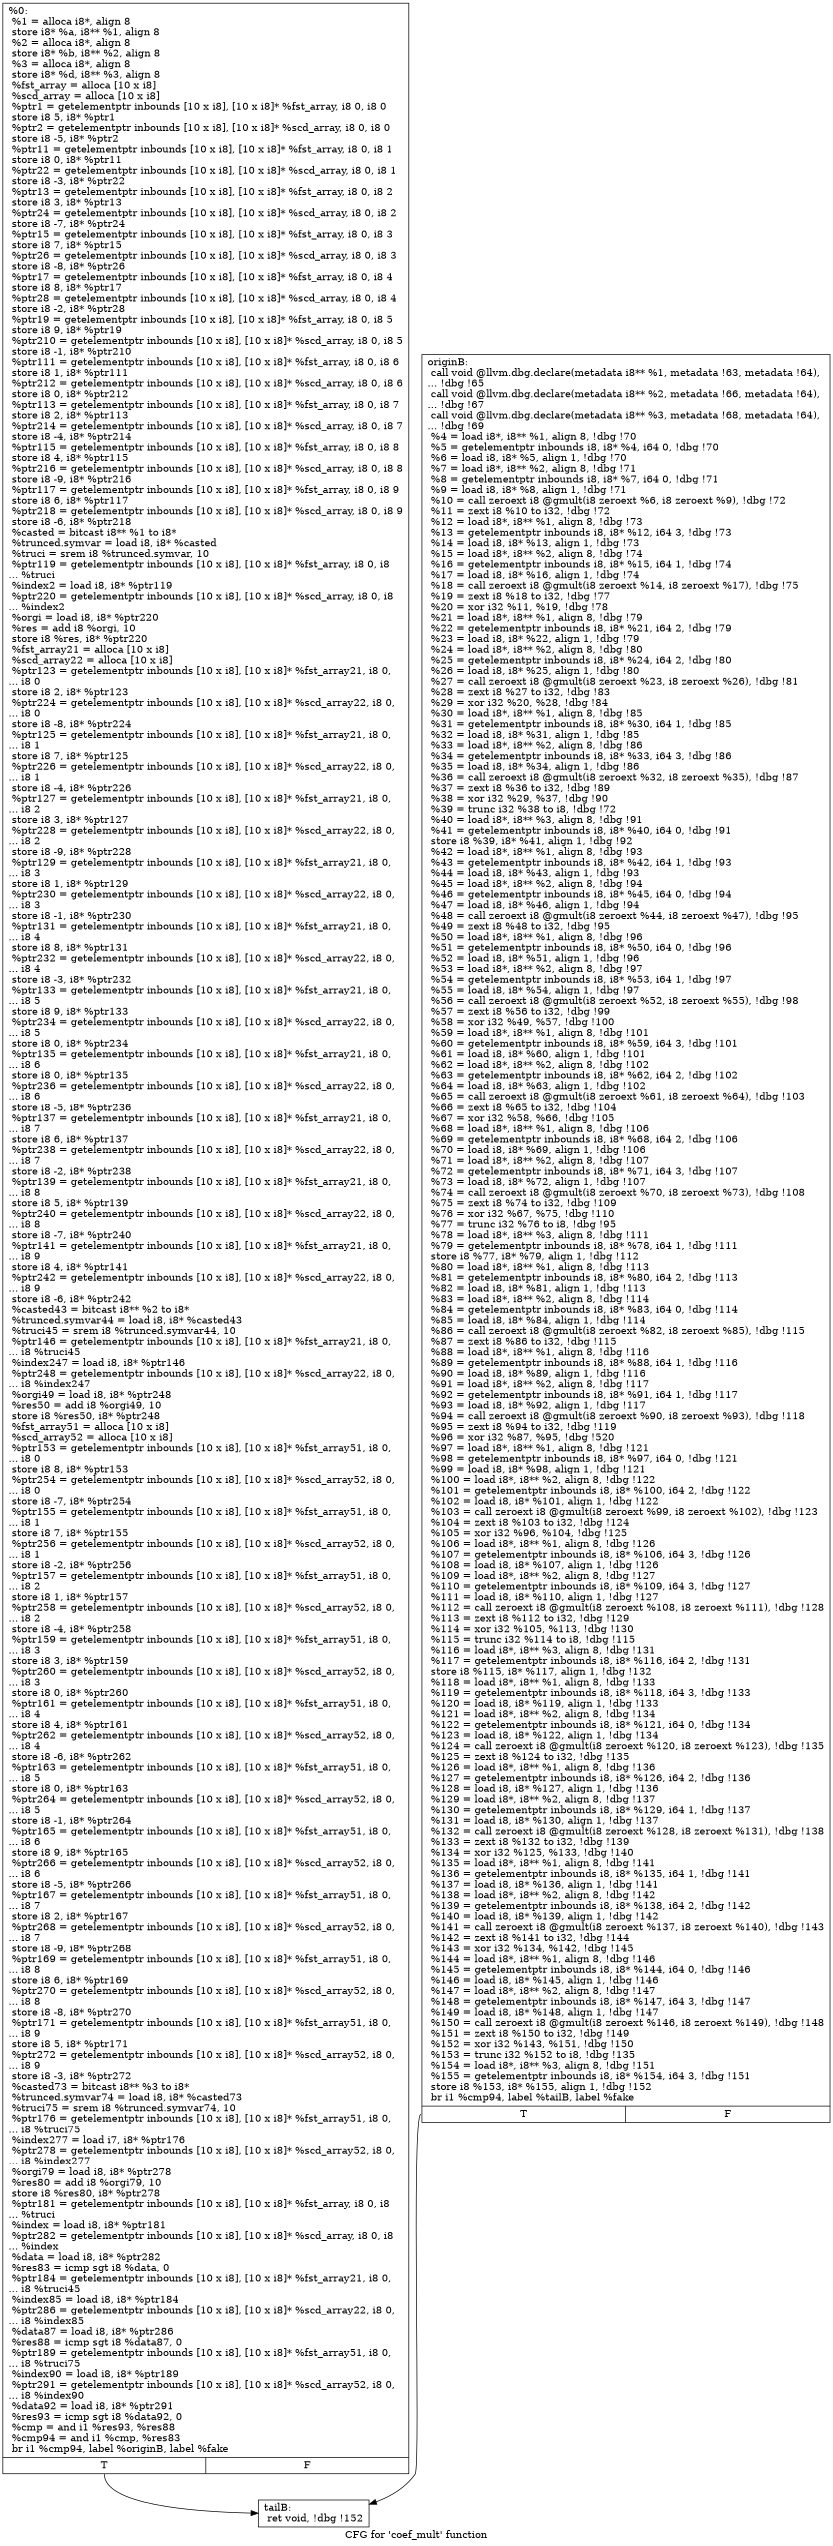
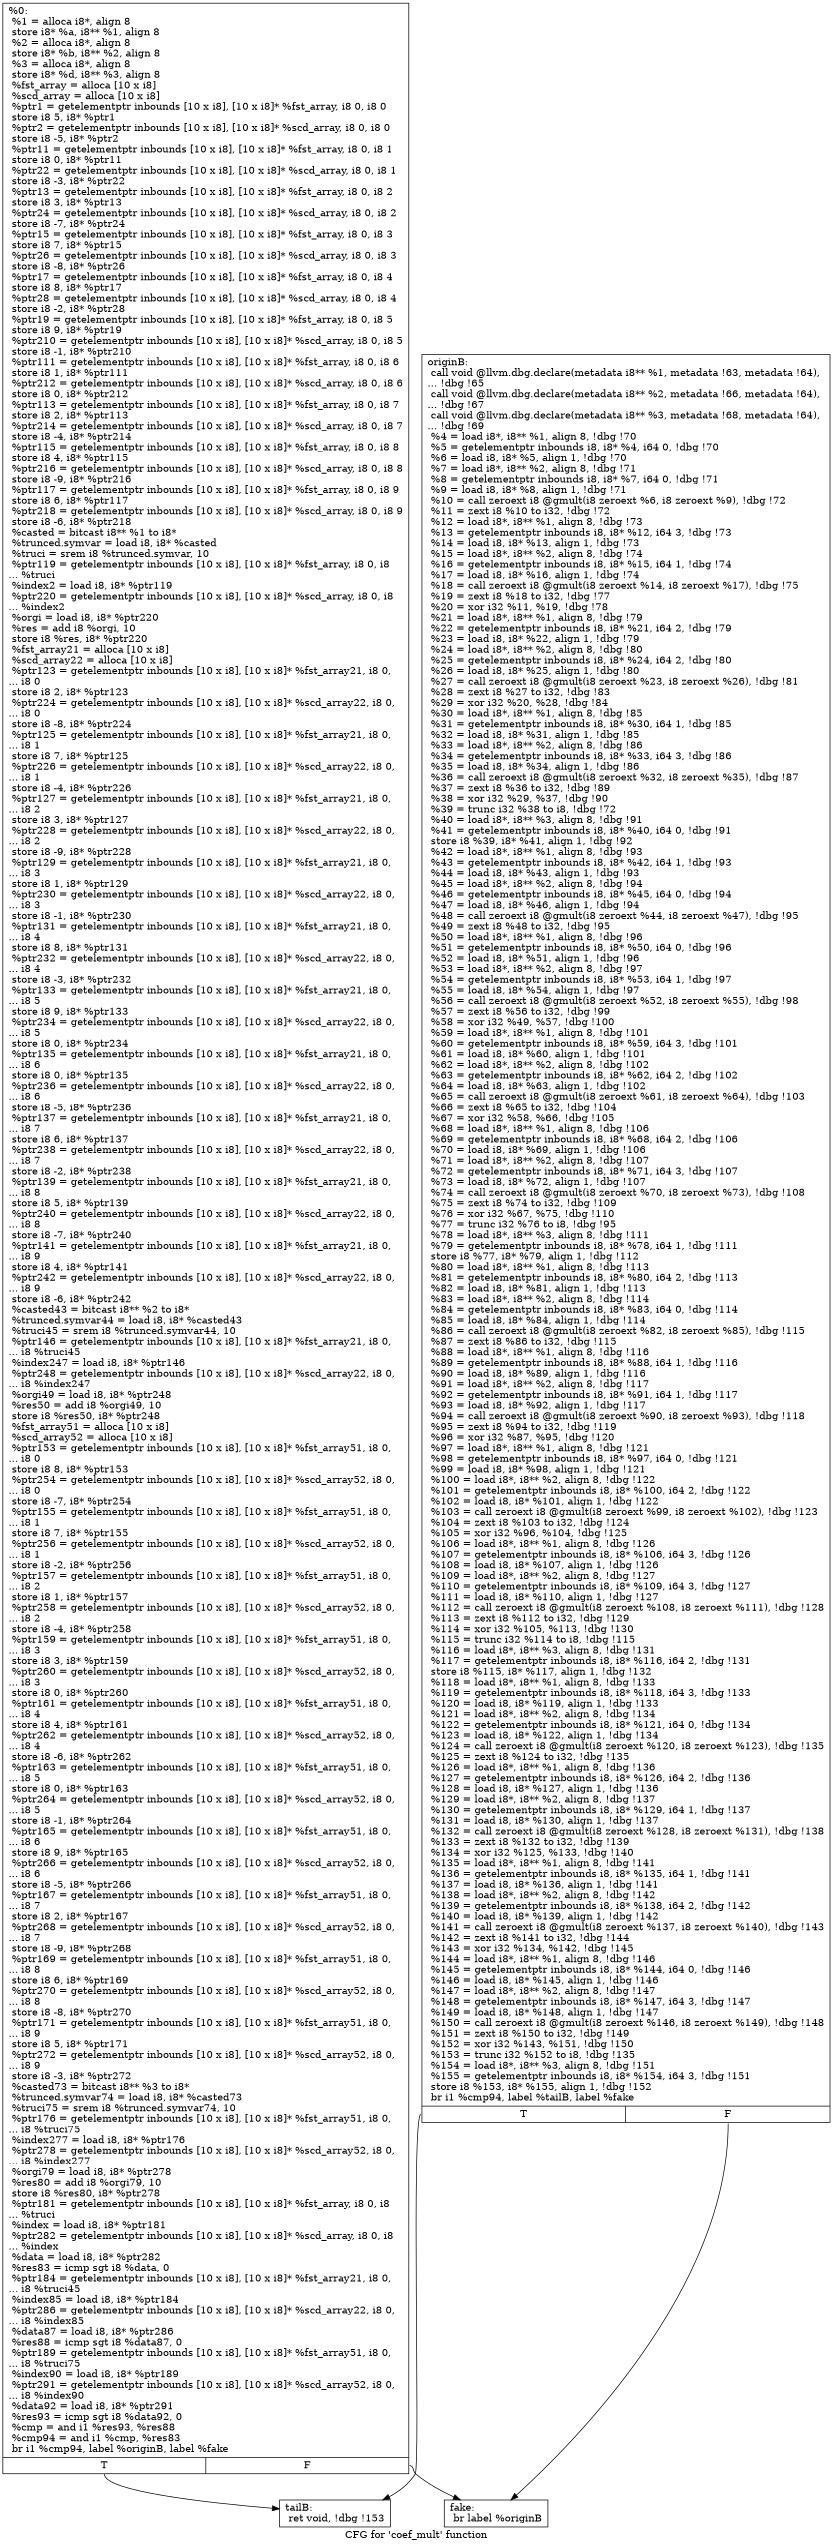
node "originB:": text "%96 = xor i32 %87, %95, !dbg !520" -> "%96 = xor i32 %87, %95, !dbg !120"
node "%0:": text "%index277 = load i7, i8* %ptr176" -> "%index277 = load i8, i8* %ptr176"
node "fake:": added
node "tailB:": text "ret void, !dbg !152" -> "ret void, !dbg !153"
